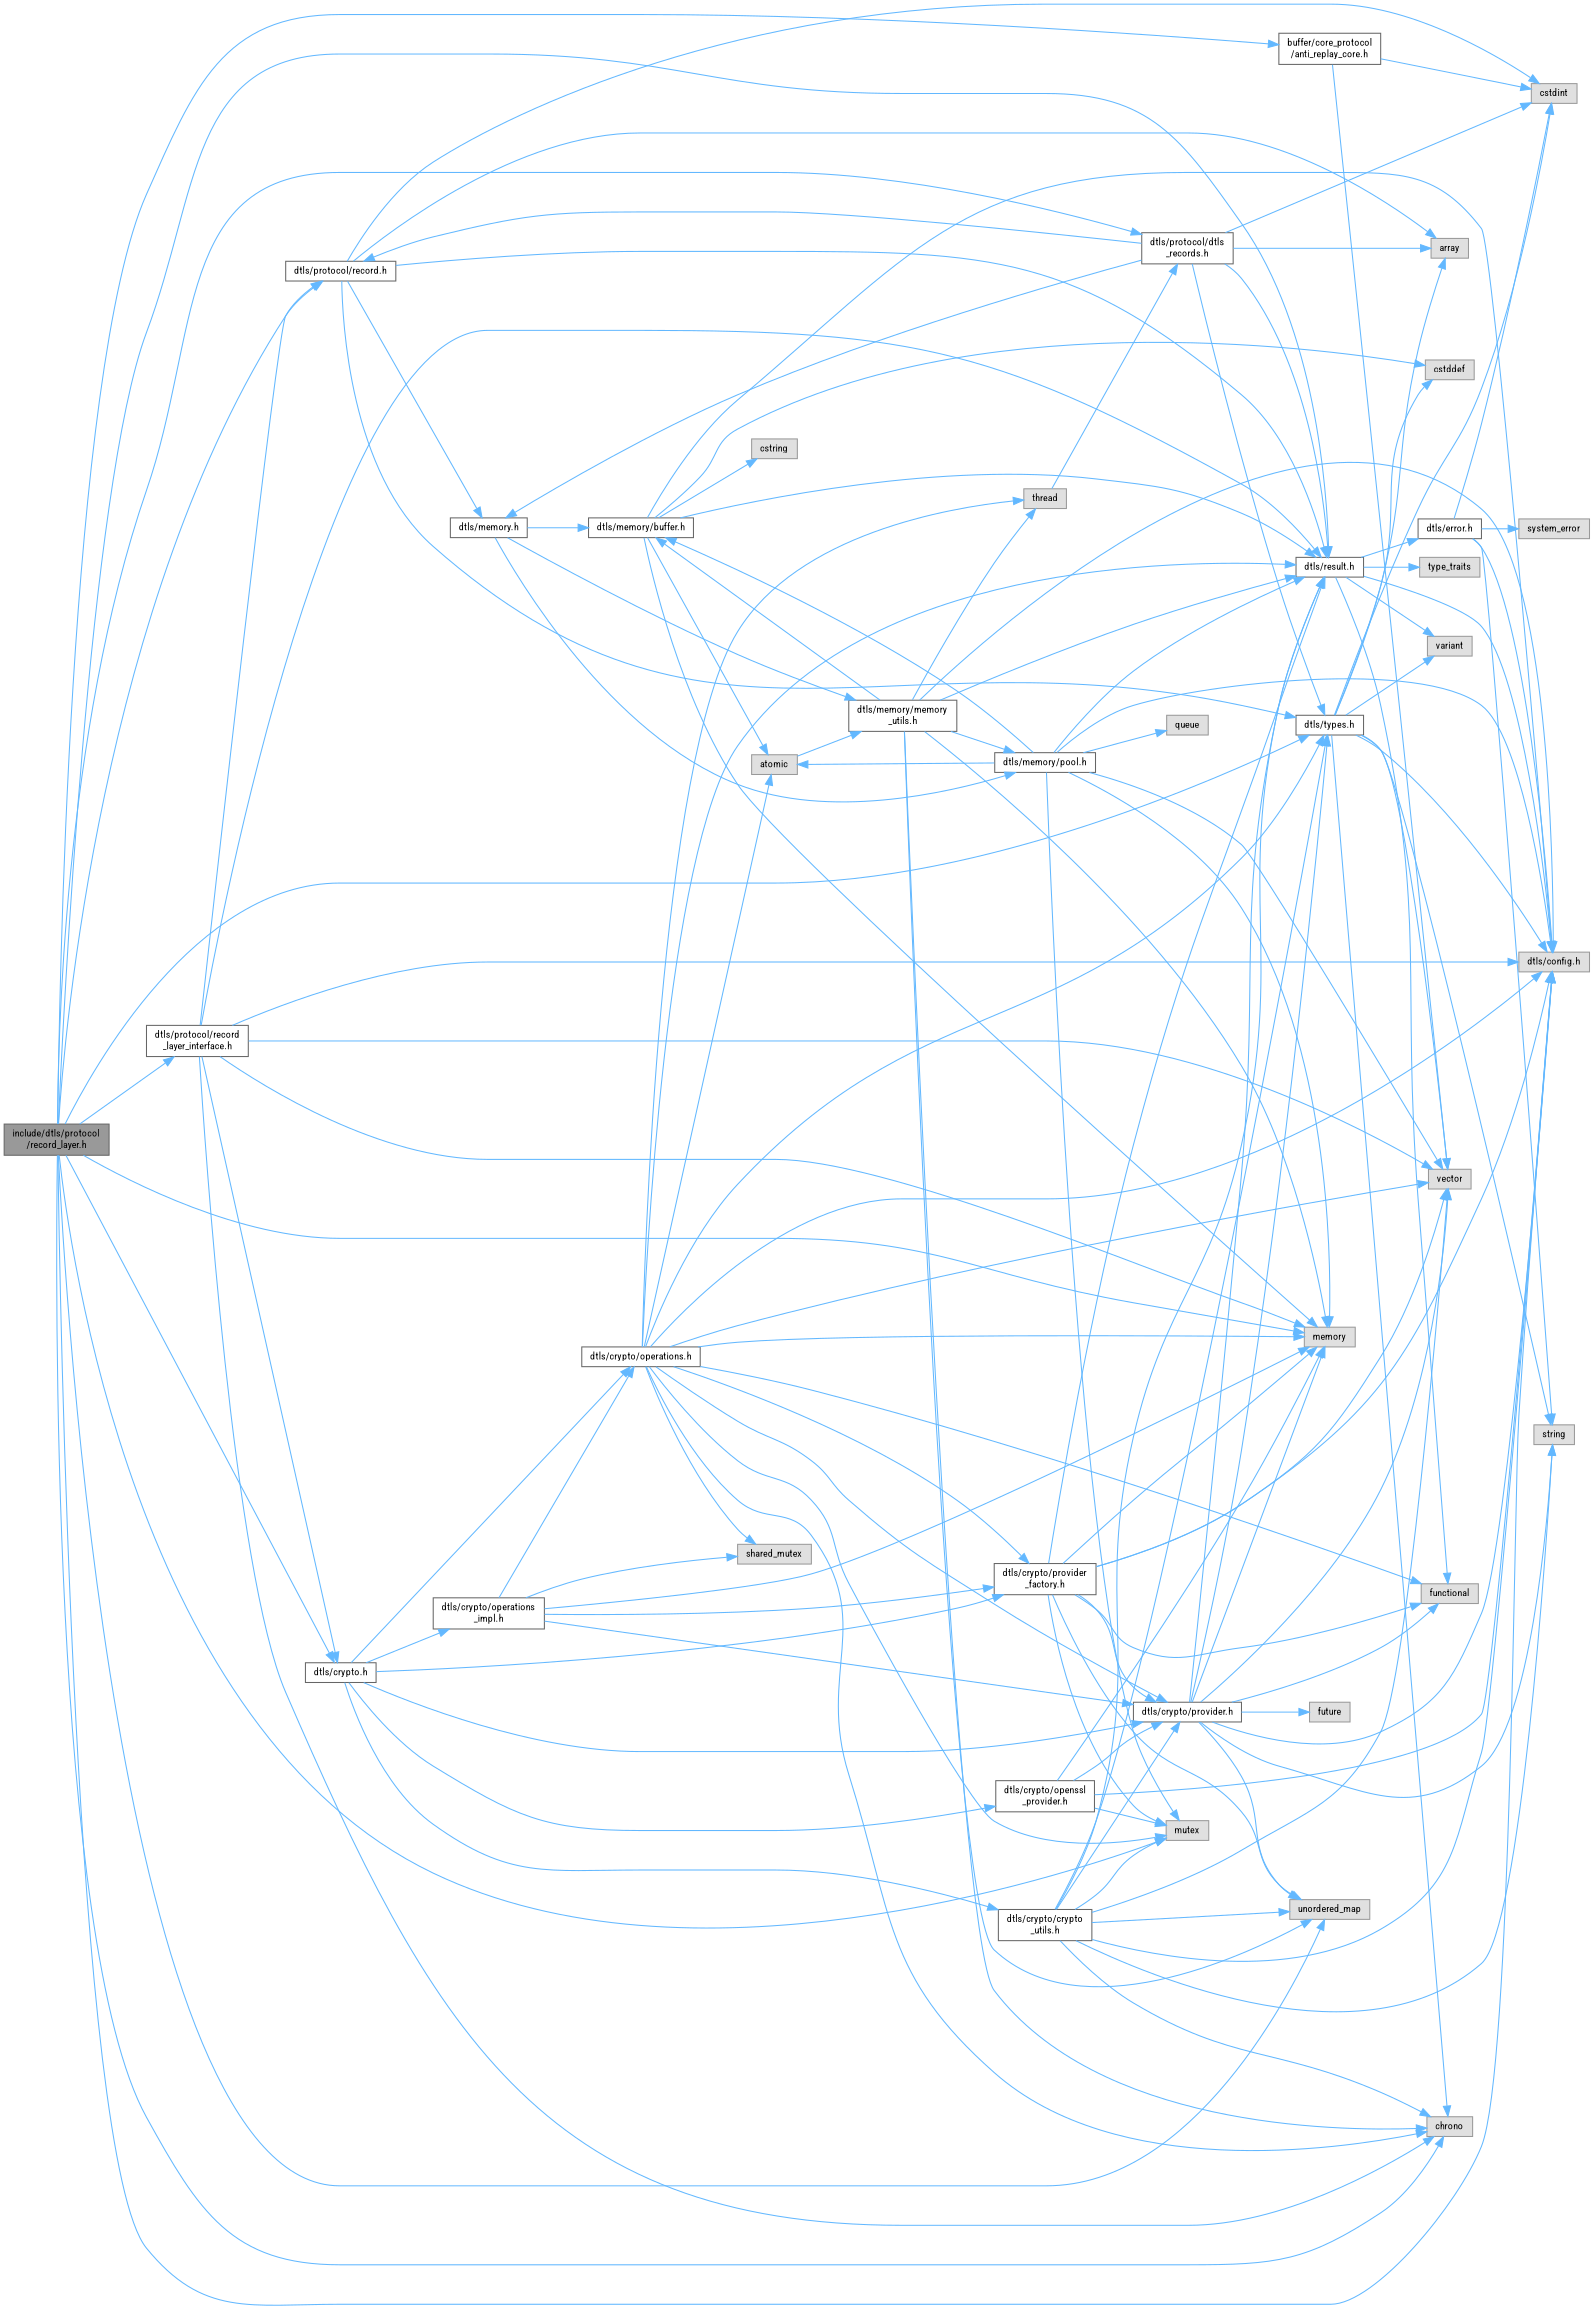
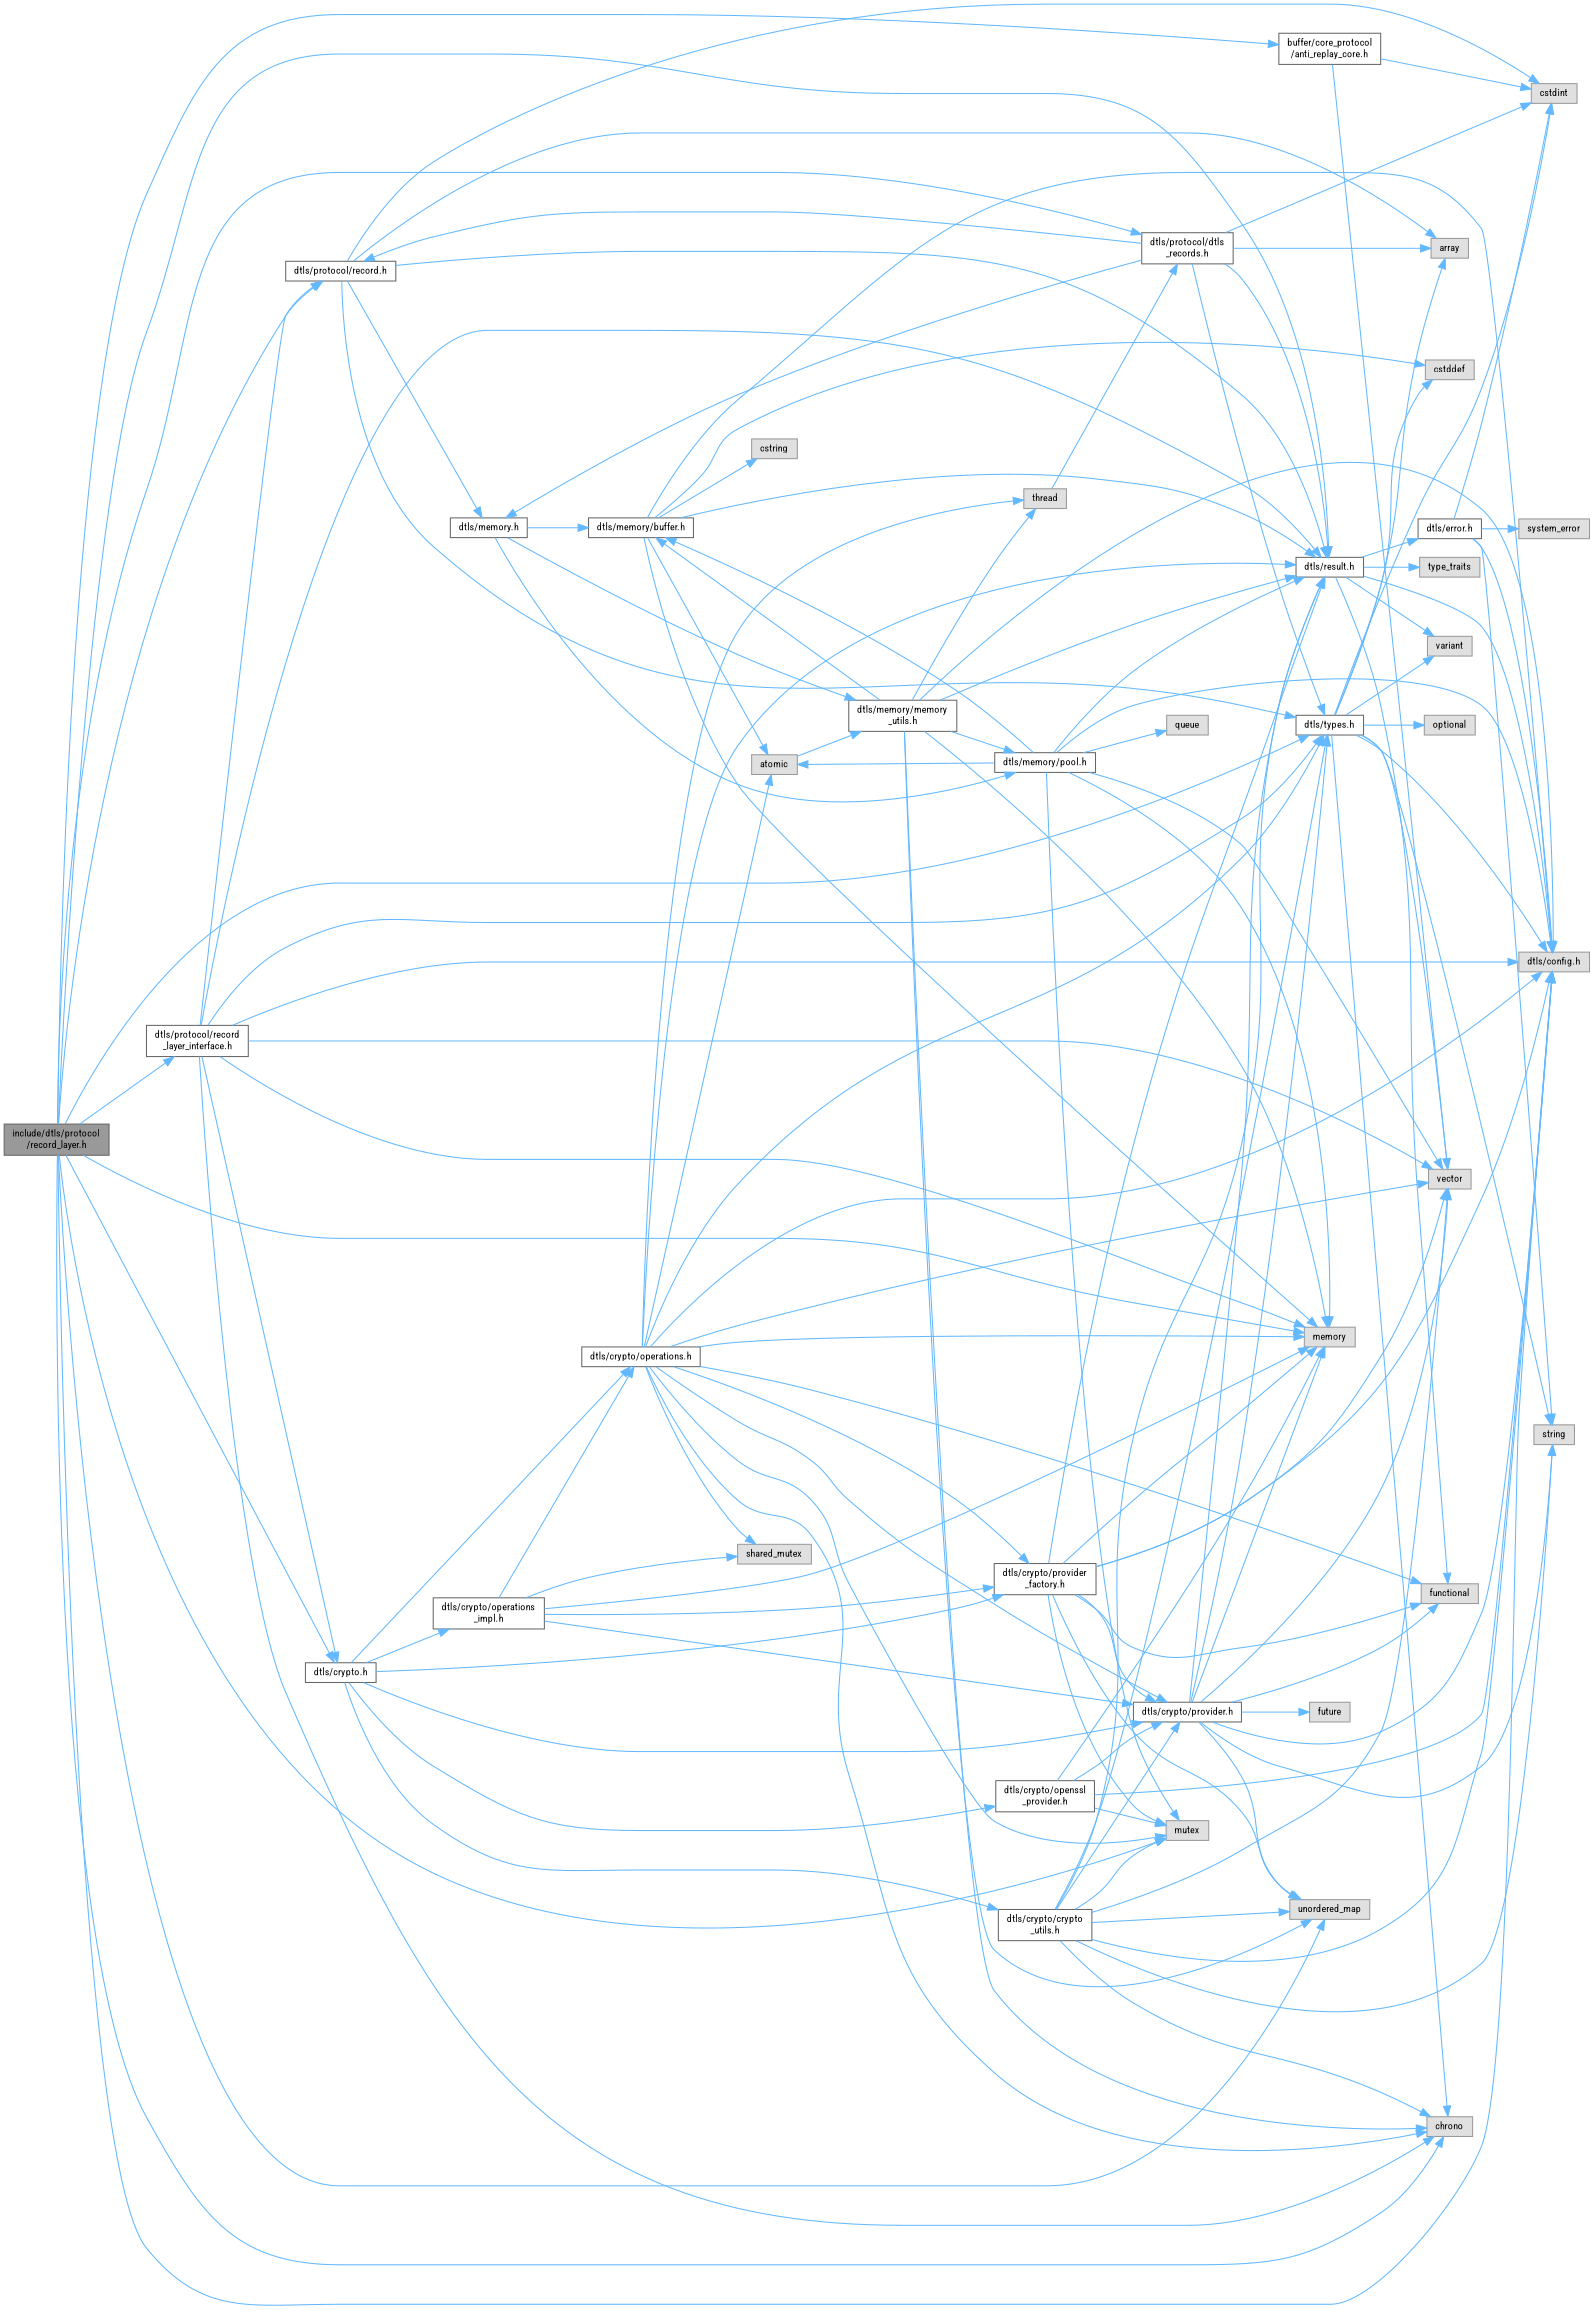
node "optional": added
edge "dtls/protocol/record _layer_interface.h" -> "dtls/types.h": added
